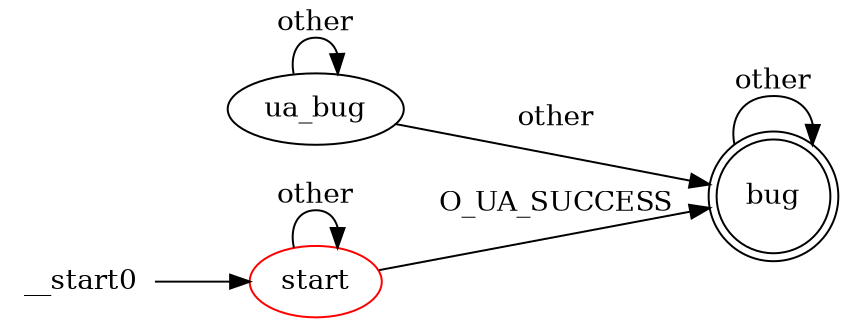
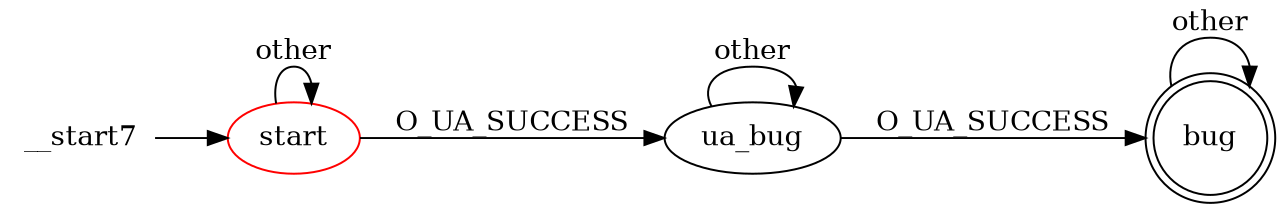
edge "ua_bug" -> "bug": label "other" -> "O_UA_SUCCESS"
edge "start" -> "bug": now "start" -> "ua_bug"
node "__start0": label "__start0" -> "__start7"
